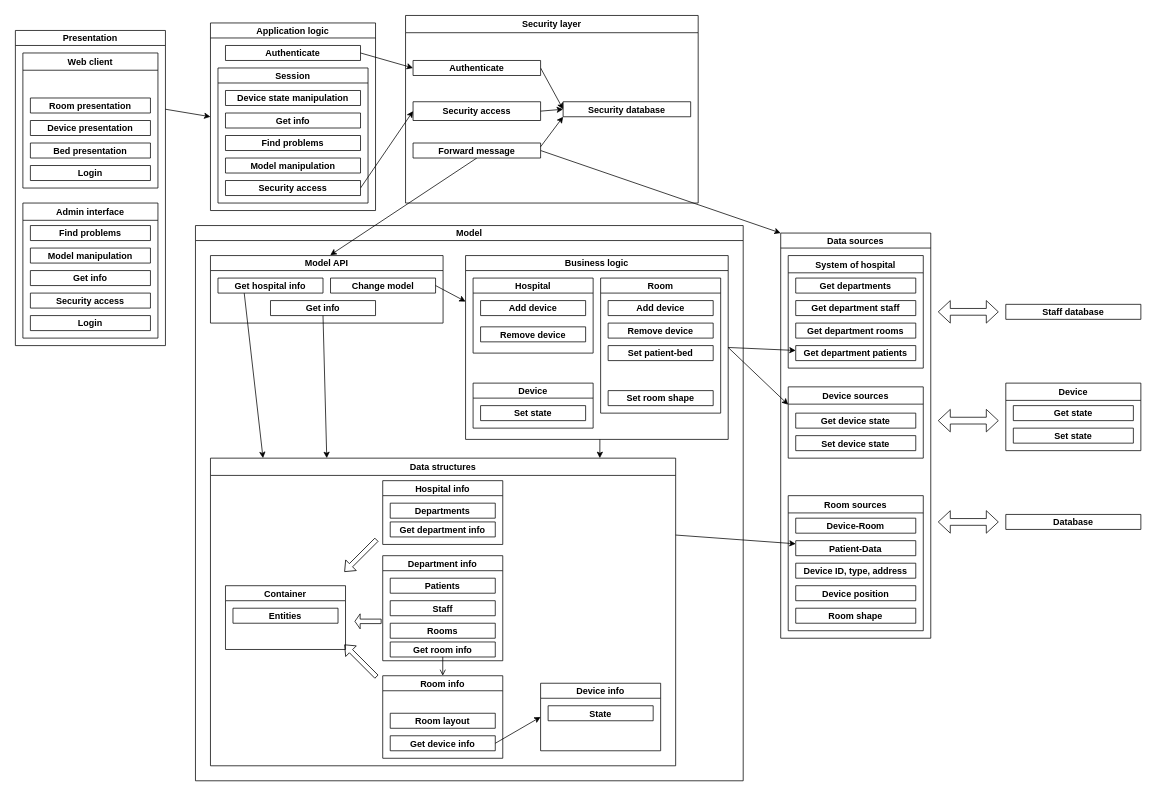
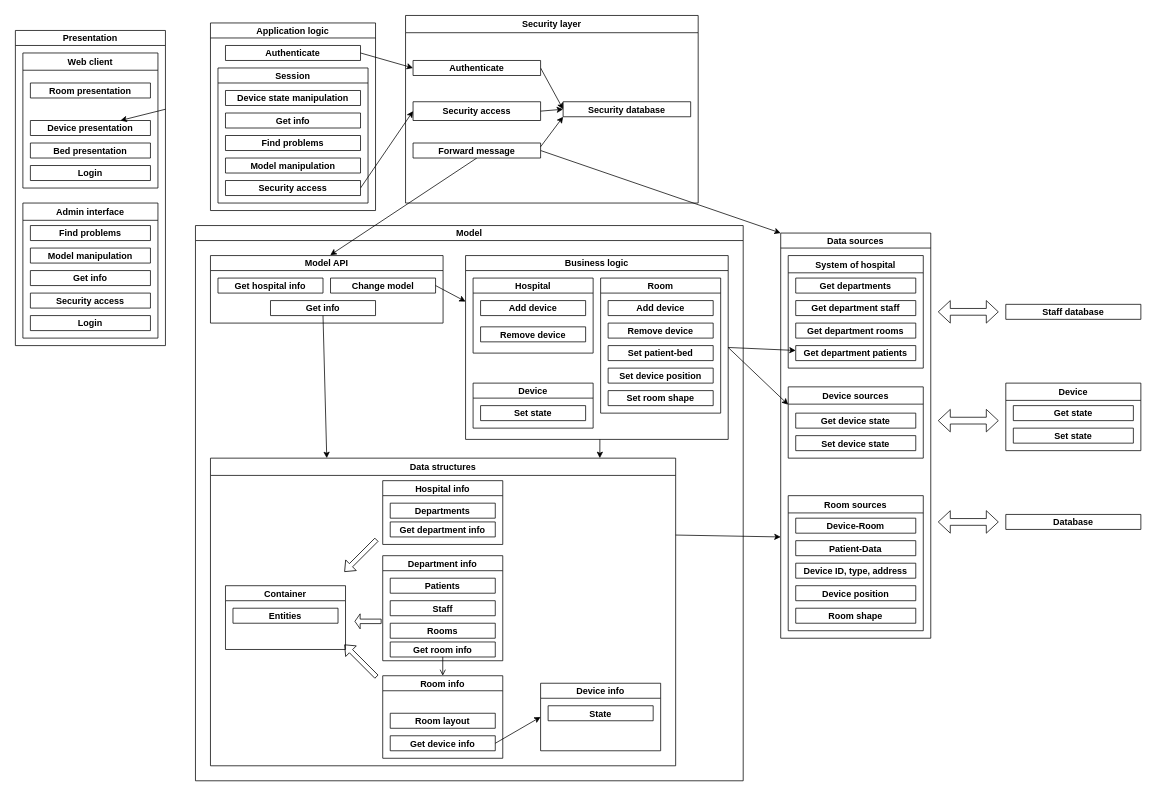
node "Room presentation": moved (90, 105) -> (90, 90)
edge "Presentation" -> "Application logic": now "Presentation" -> "Device presentation"
edge "Get hospital info" -> "Data structures": removed
node "Set device position": added
edge "Data structures" -> "Patient-Data": now "Data structures" -> "Data sources"
